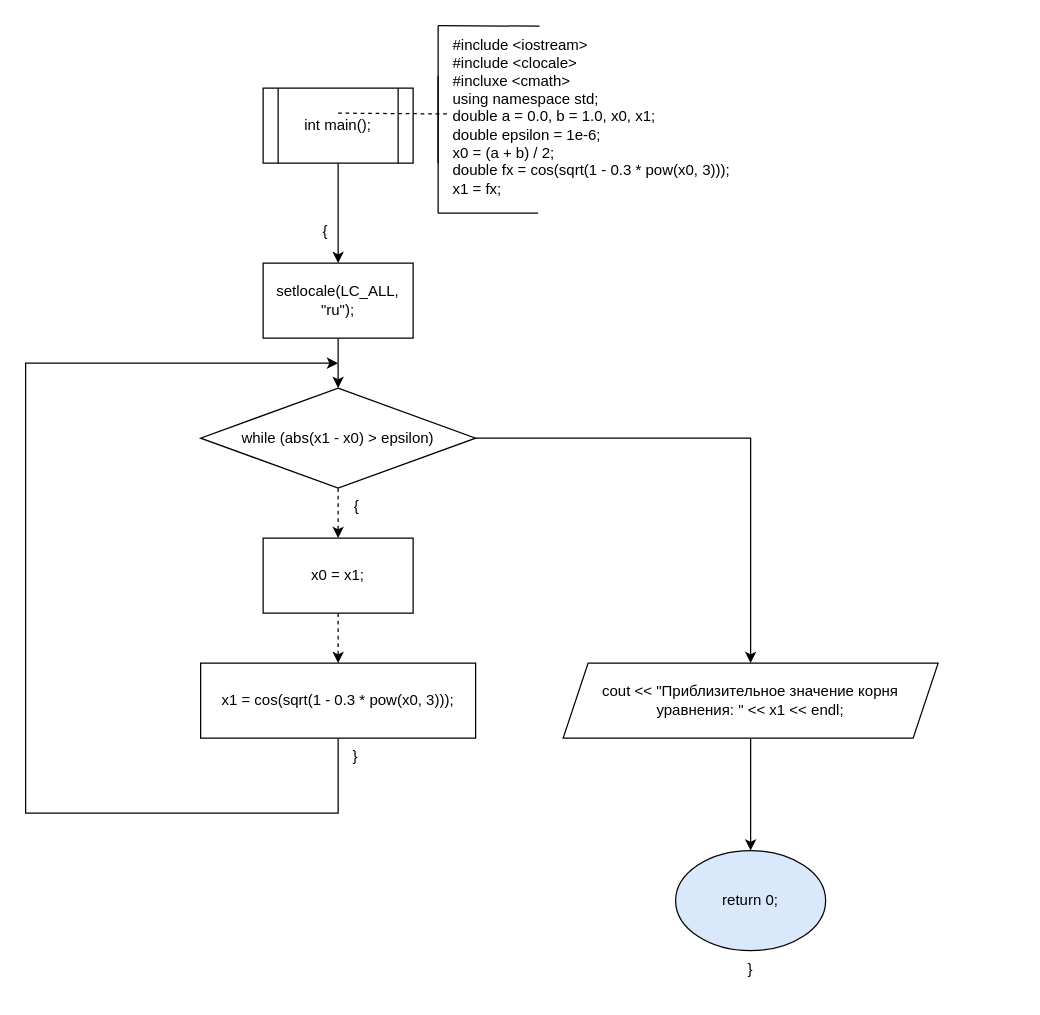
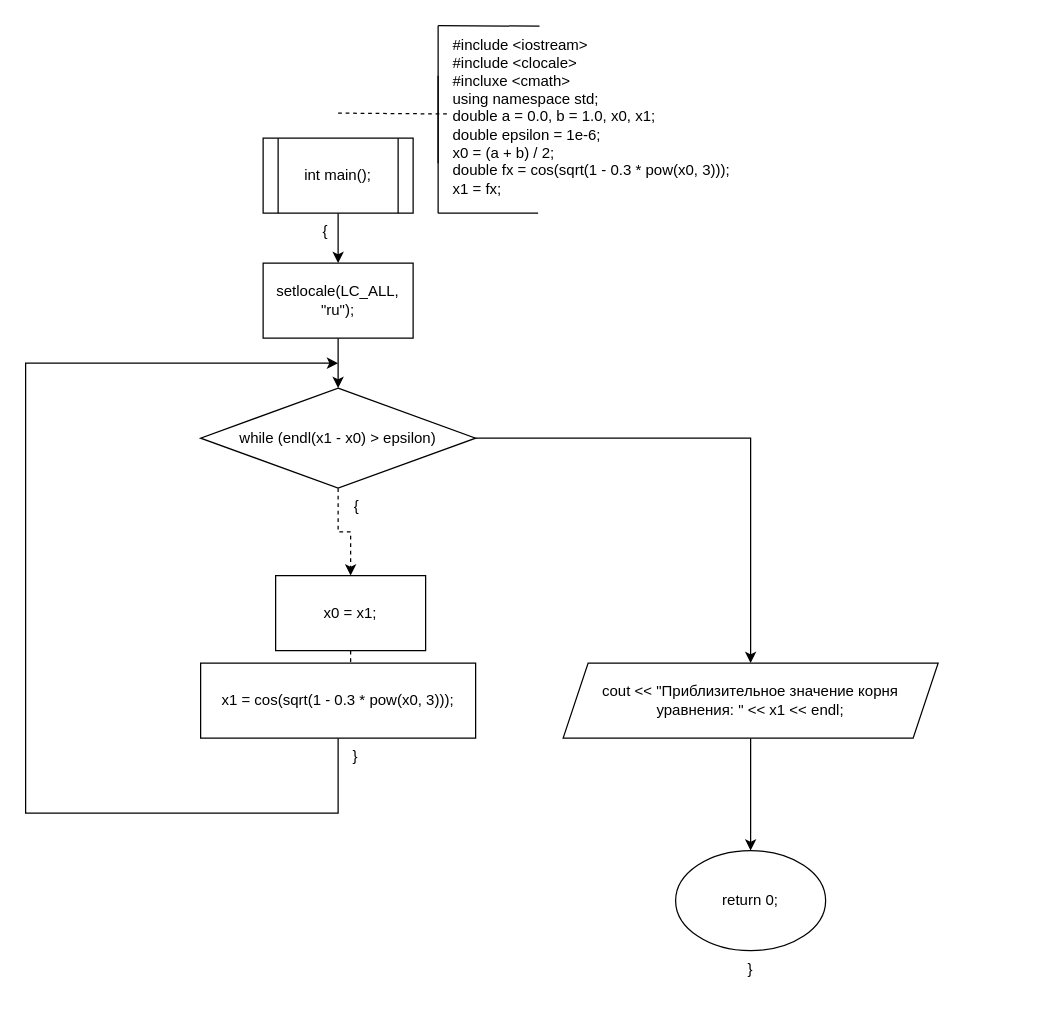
node "int main();": moved (338, 126) -> (338, 176)
node "while (abs(x1 - x0) > epsilon)": label "while (abs(x1 - x0) > epsilon)" -> "while (endl(x1 - x0) > epsilon)"
node "x0 = x1;": moved (338, 576) -> (351, 613)
node "return 0;": fillcolor #dae8fc -> #ffffff
